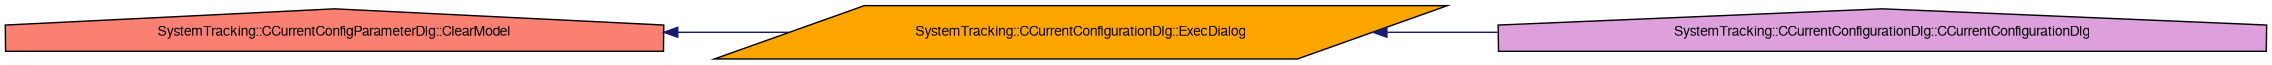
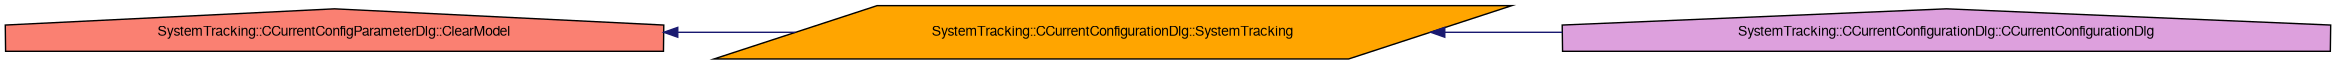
node "SystemTracking::CCurrentConfigurationDlg::ExecDialog": label "SystemTracking::CCurrentConfigurationDlg::ExecDialog" -> "SystemTracking::CCurrentConfigurationDlg::SystemTracking"
